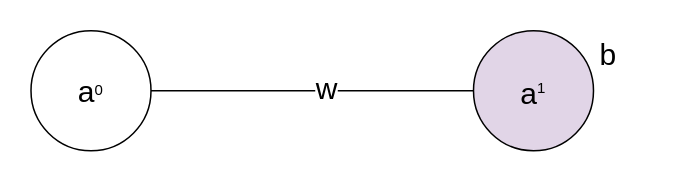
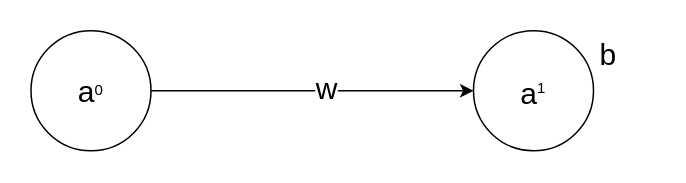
edge "a0" -- "a1": arrowhead none -> classic
node "a1": fillcolor #e1d5e7 -> #ffffff
